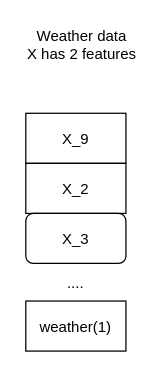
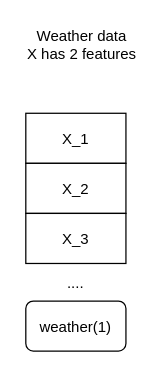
node "X_9": label "X_9" -> "X_1"
node "X_3": shape rounded rectangle -> rectangle
node "weather(1)": shape rectangle -> rounded rectangle
